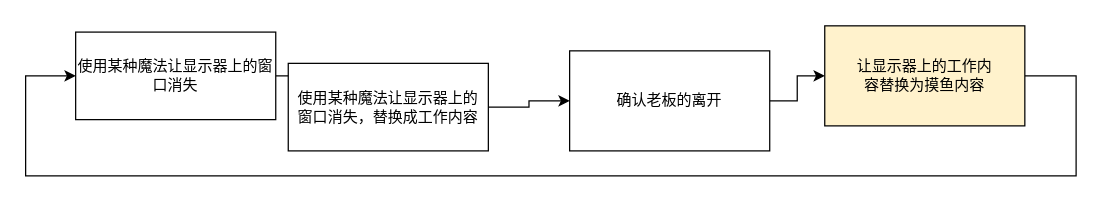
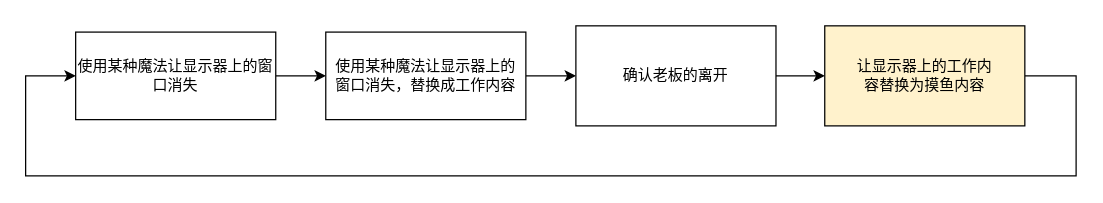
node "确认老板的离开": moved (669, 101) -> (676, 76)
node "使用某种魔法让显示器上的窗口消失，替换成工作内容": moved (388, 107) -> (426, 76)
